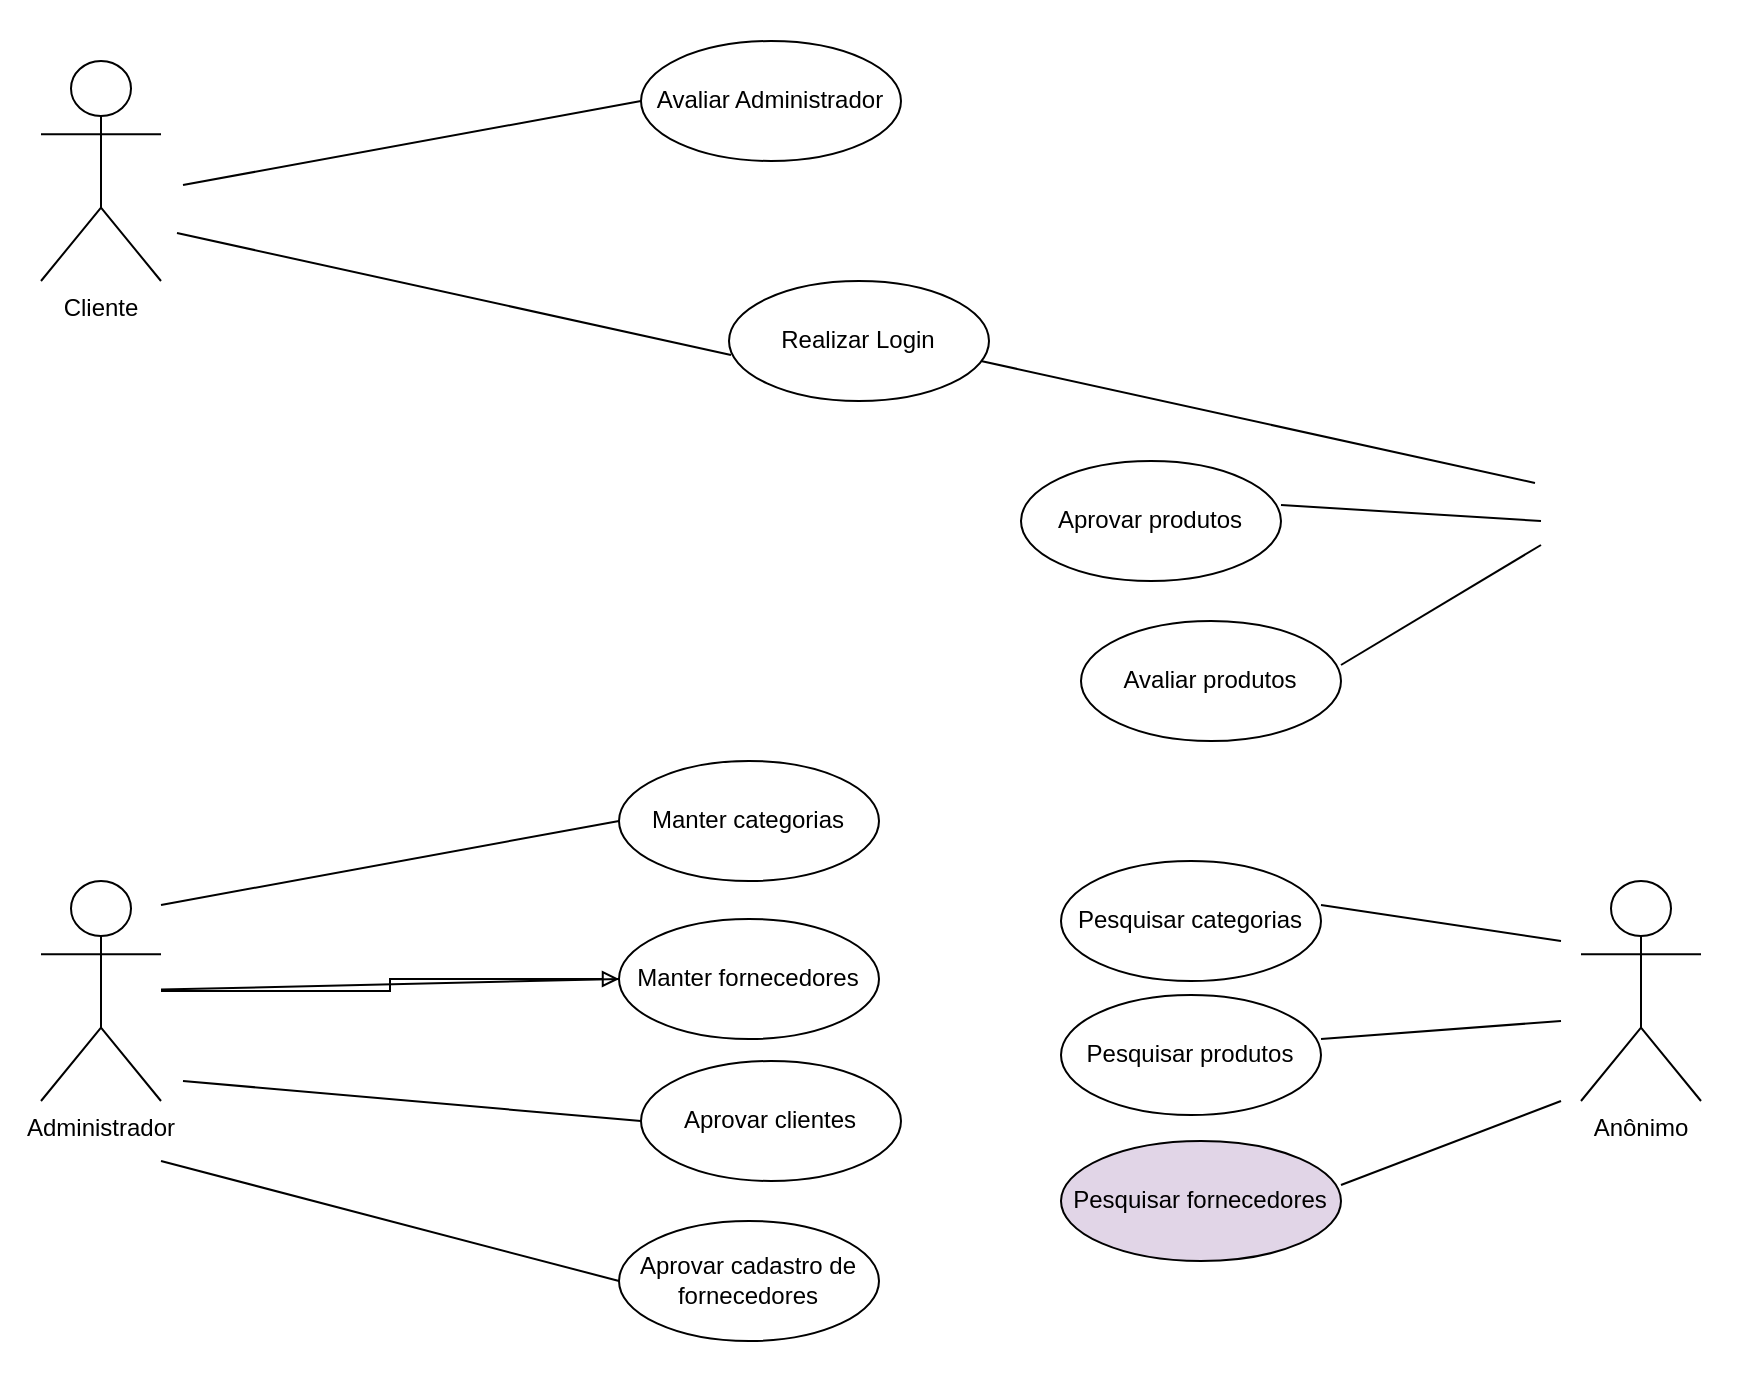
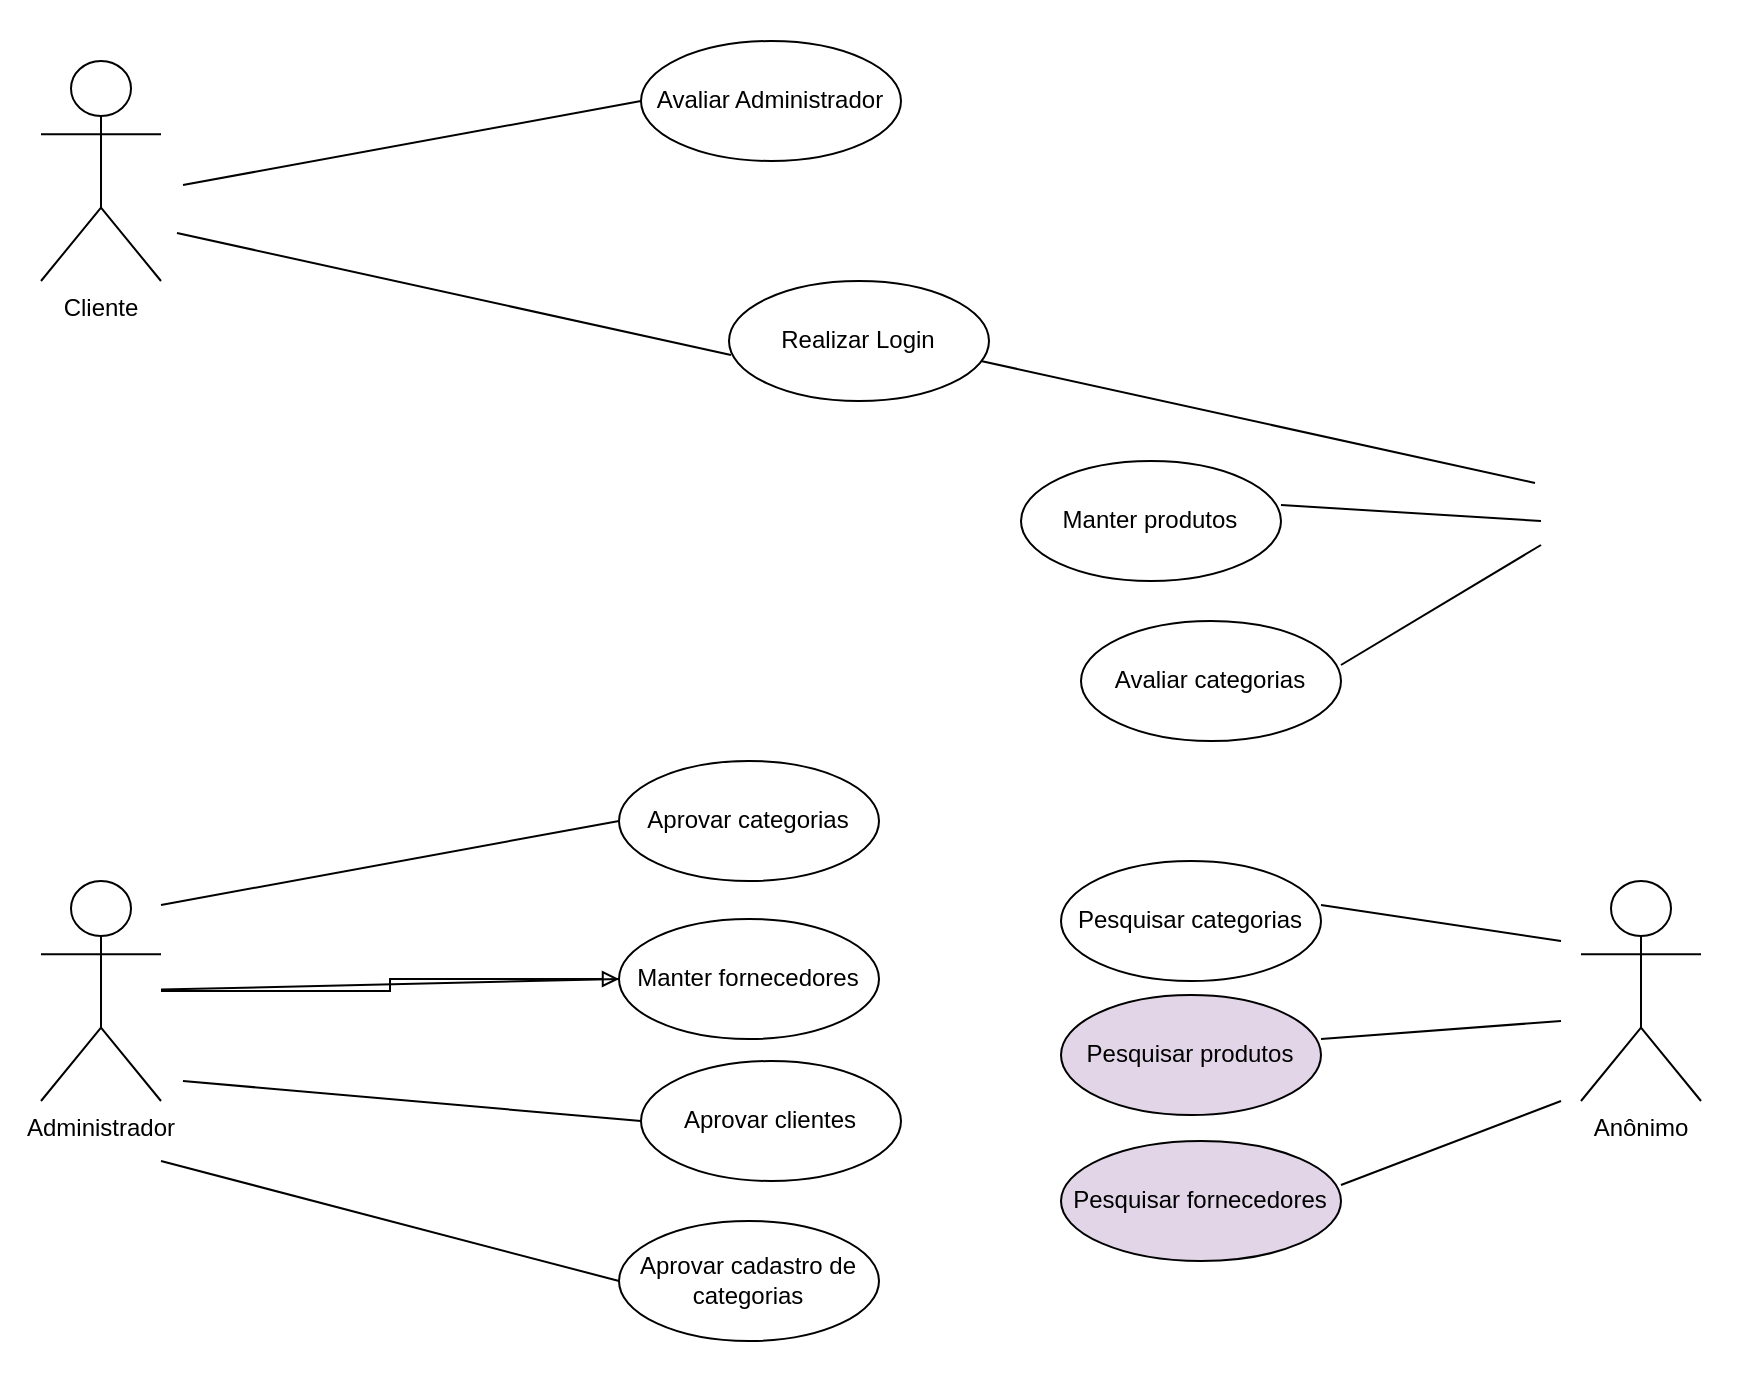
node "Aprovar produtos": label "Aprovar produtos" -> "Manter produtos"
node "Avaliar produtos": label "Avaliar produtos" -> "Avaliar categorias"
node "Manter categorias": label "Manter categorias" -> "Aprovar categorias"
node "Pesquisar produtos": fillcolor #ffffff -> #e1d5e7
node "Aprovar cadastro de fornecedores": label "Aprovar cadastro de fornecedores" -> "Aprovar cadastro de categorias"
